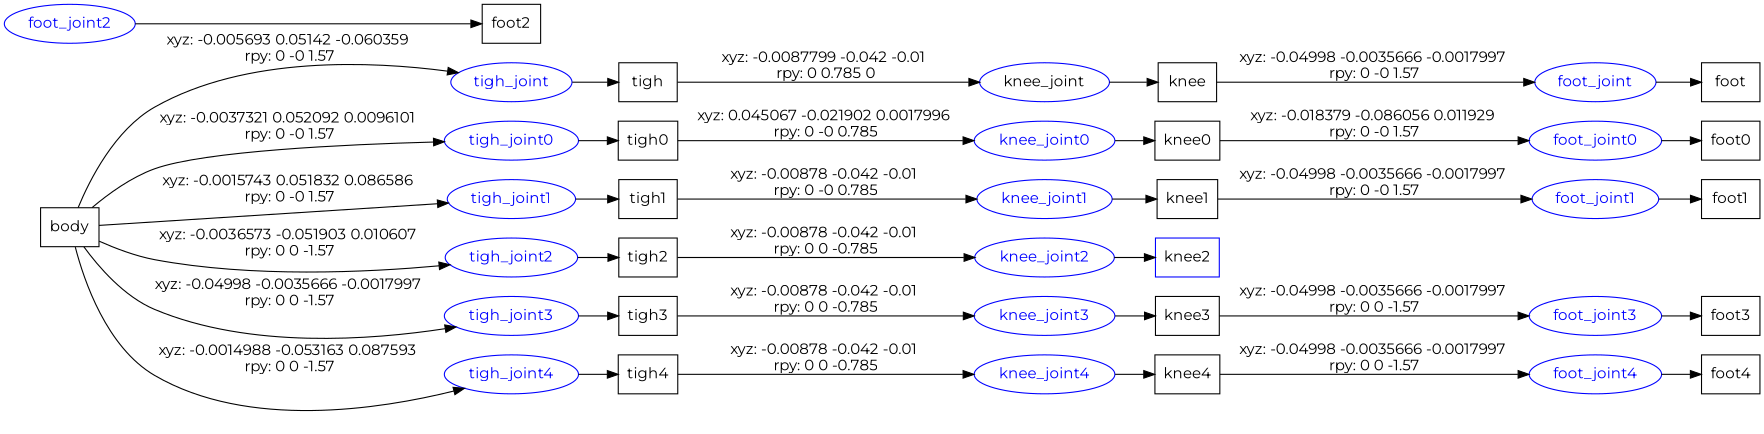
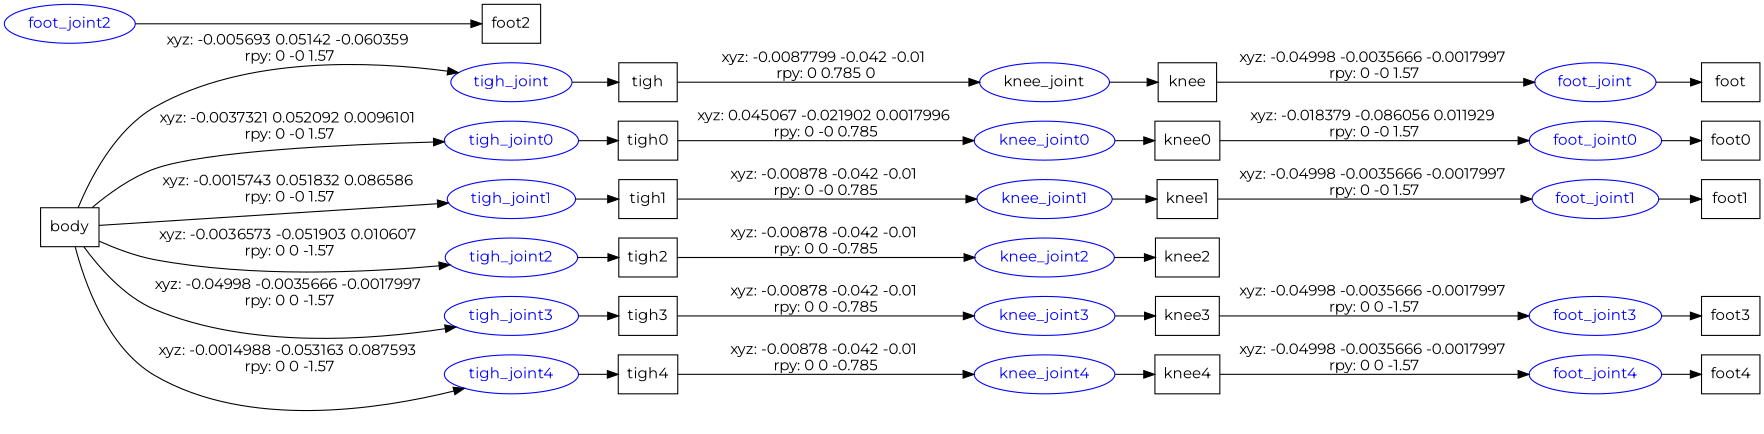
node "knee2": color blue -> black
